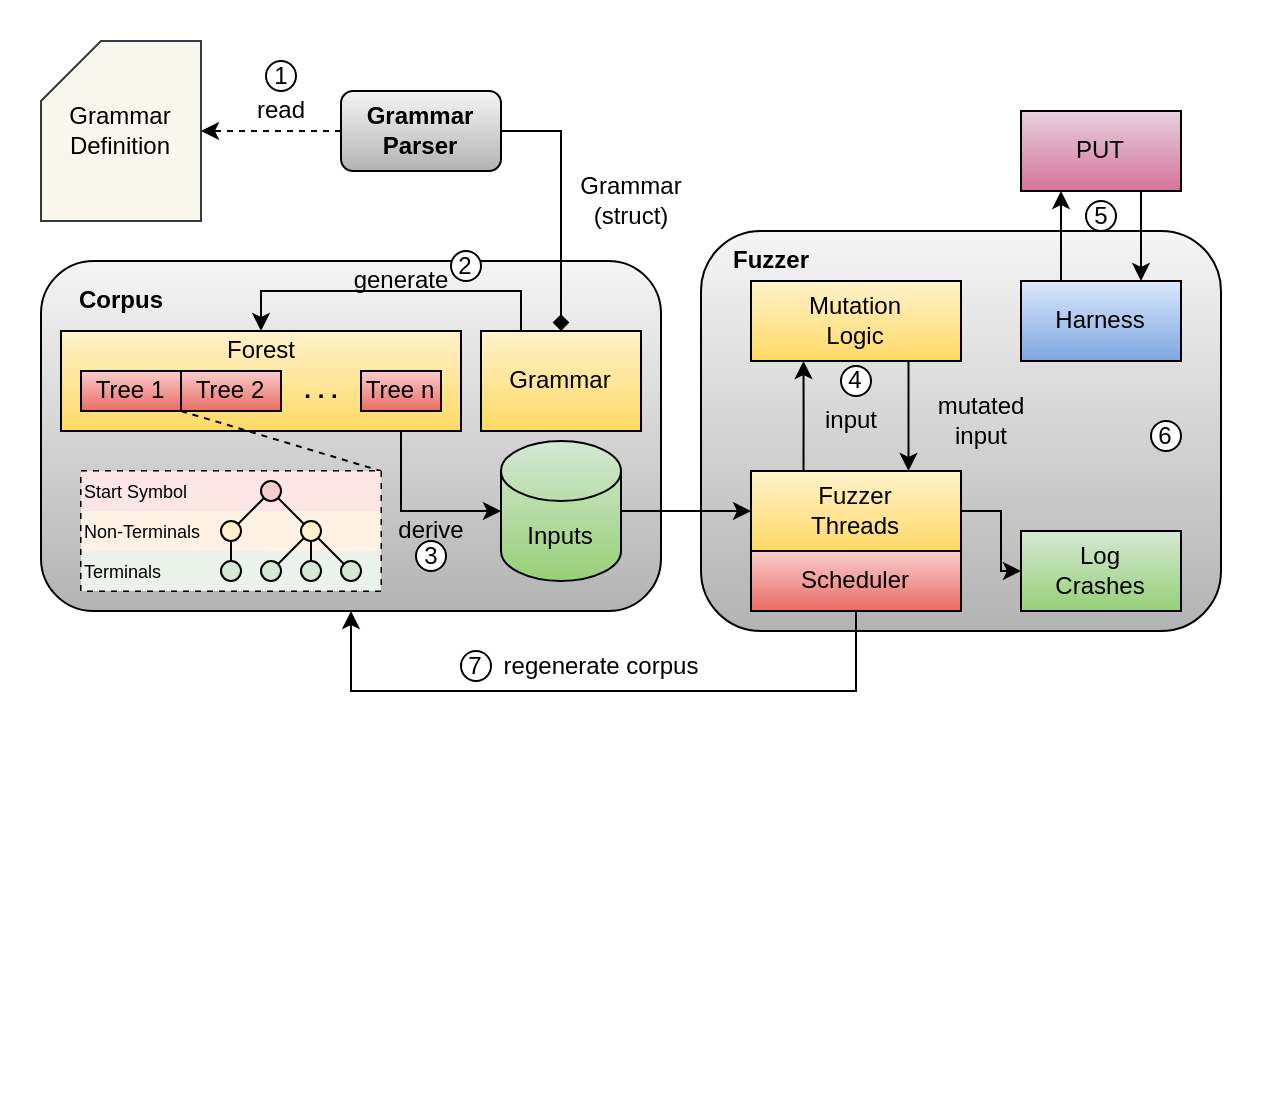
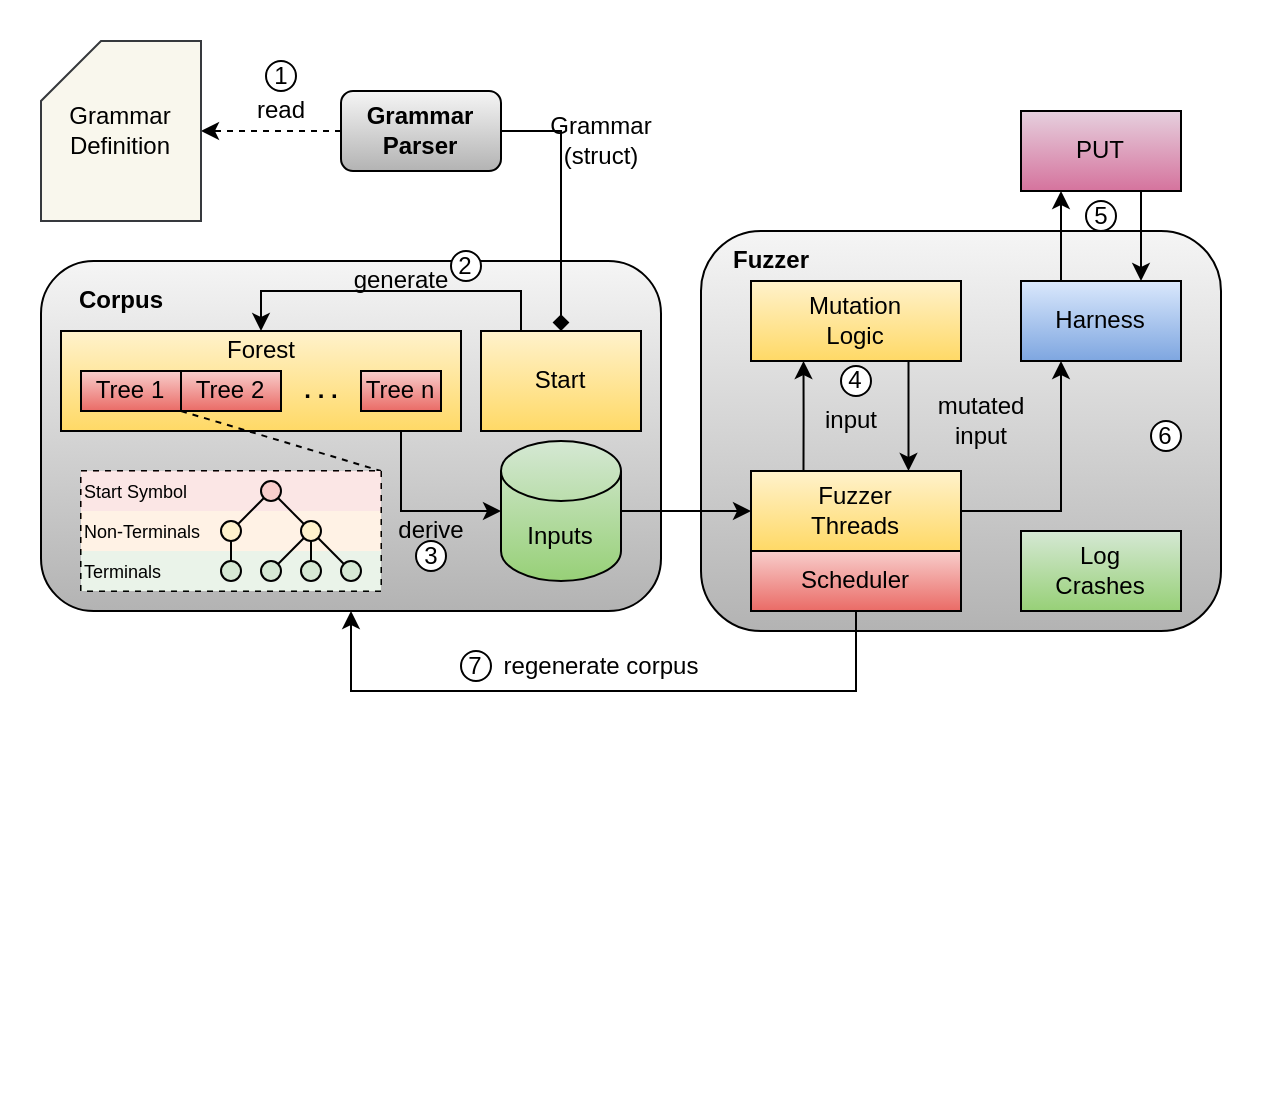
node "Grammar (struct)": moved (631, 201) -> (601, 141)
node "Grammar": label "Grammar" -> "Start"
edge "Fuzzer Threads" -> "Log Crashes": now "Fuzzer Threads" -> "Harness"
